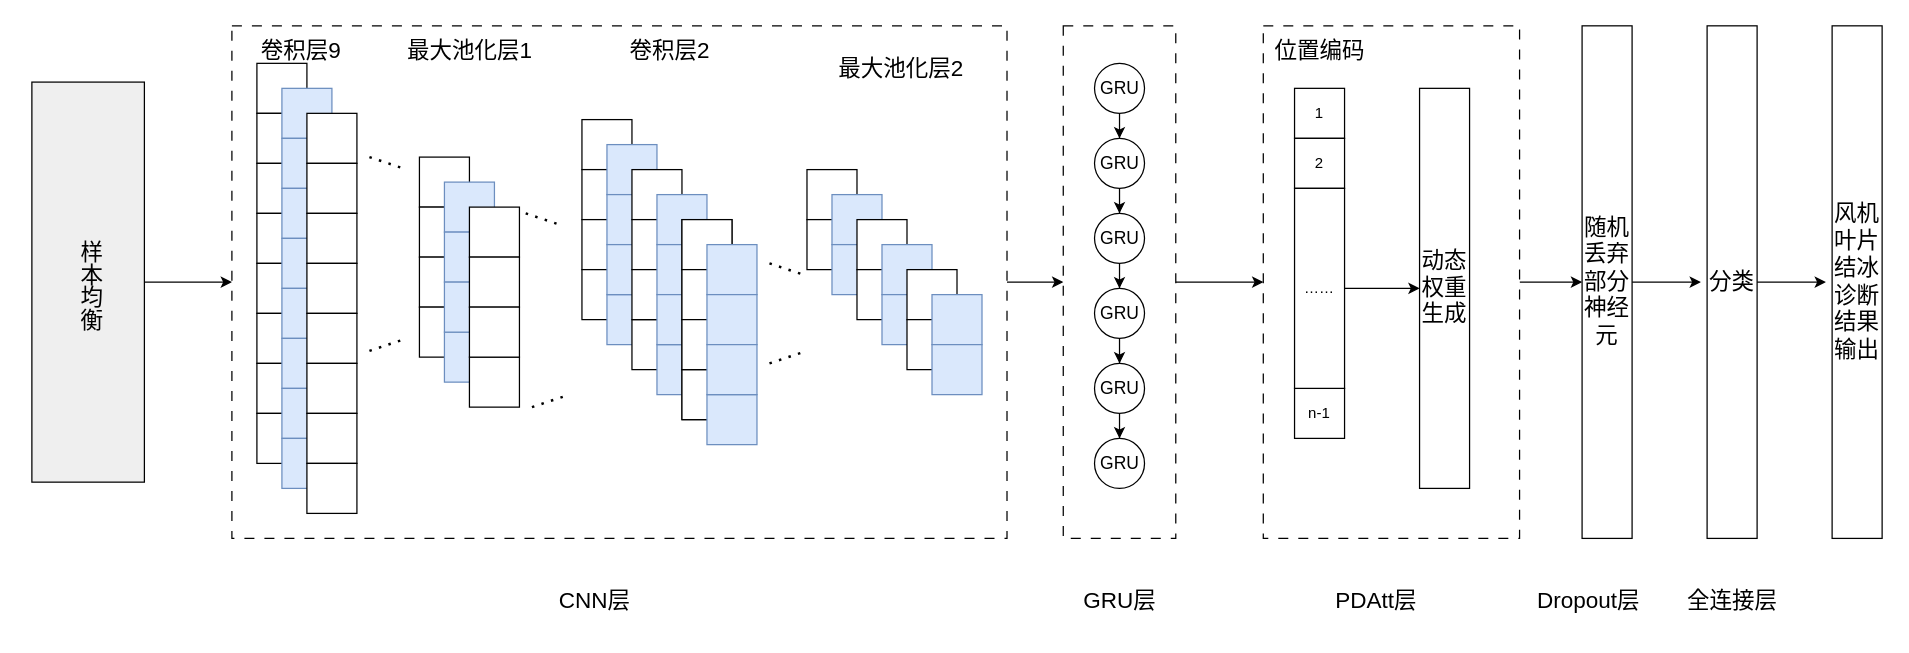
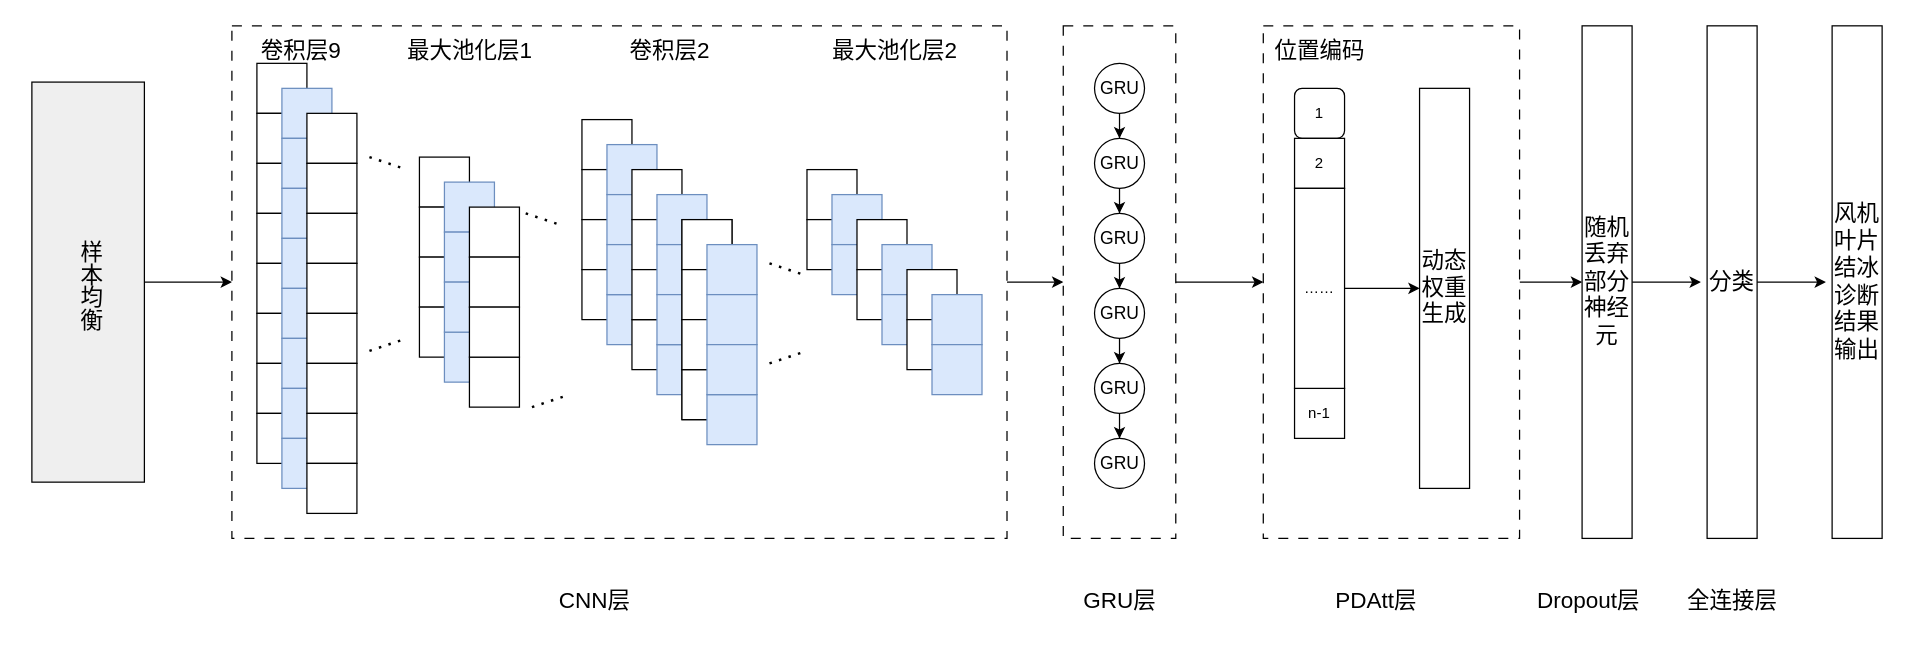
node "最大池化层2": moved (901, 69) -> (894, 51)
node "1": shape rectangle -> rounded rectangle
